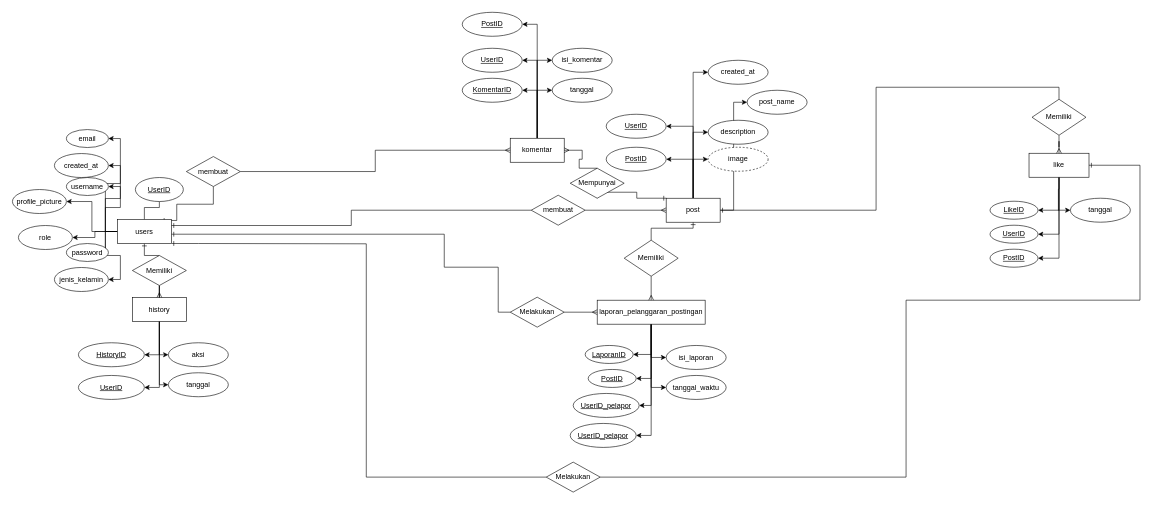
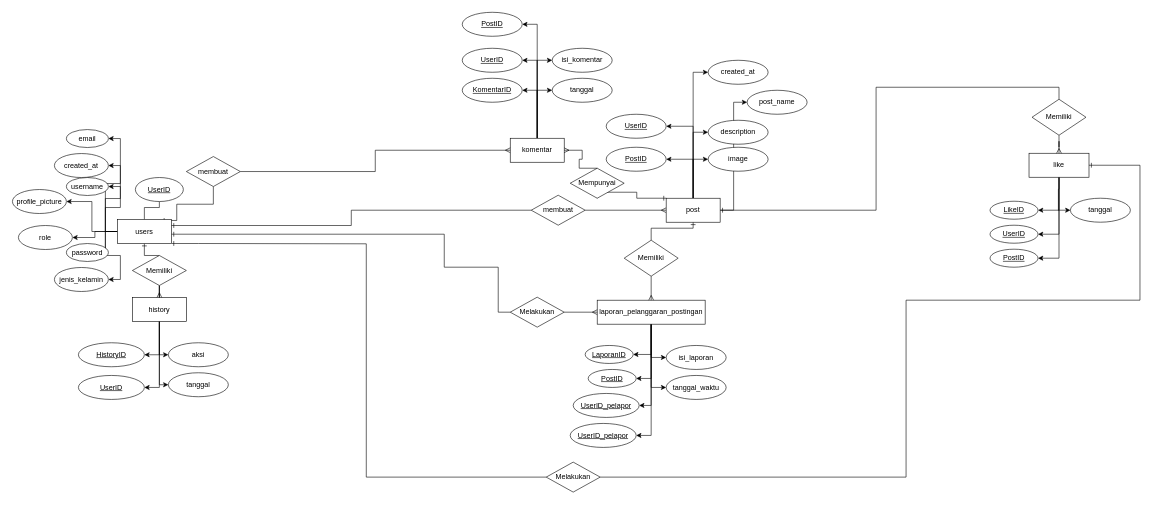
node "image": style dashed -> solid
